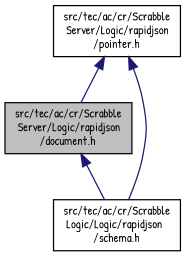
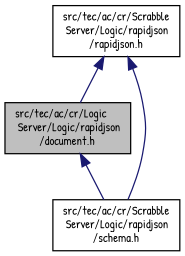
node "src/tec/ac/cr/Scrabble Server/Logic/rapidjson /pointer.h": label "src/tec/ac/cr/Scrabble Server/Logic/rapidjson /pointer.h" -> "src/tec/ac/cr/Scrabble Server/Logic/rapidjson /rapidjson.h"
node "src/tec/ac/cr/Scrabble Server/Logic/rapidjson /document.h": label "src/tec/ac/cr/Scrabble Server/Logic/rapidjson /document.h" -> "src/tec/ac/cr/Logic Server/Logic/rapidjson /document.h"
node "src/tec/ac/cr/Scrabble Logic/Logic/rapidjson /schema.h": label "src/tec/ac/cr/Scrabble Logic/Logic/rapidjson /schema.h" -> "src/tec/ac/cr/Scrabble Server/Logic/rapidjson /schema.h"
